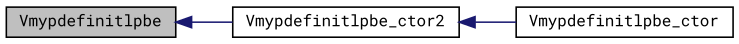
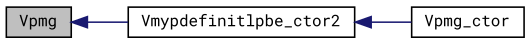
node "Vmypdefinitlpbe": label "Vmypdefinitlpbe" -> "Vpmg"
node "Vmypdefinitlpbe_ctor": label "Vmypdefinitlpbe_ctor" -> "Vpmg_ctor"
